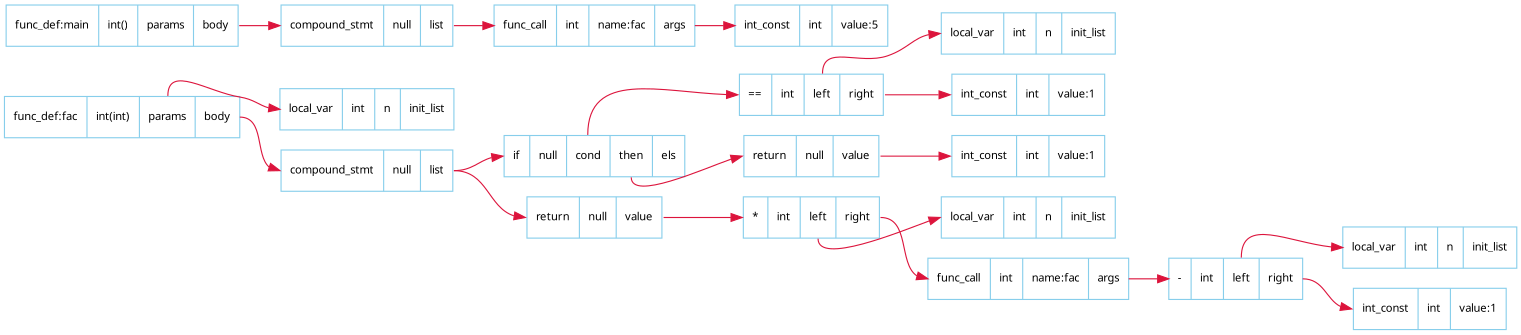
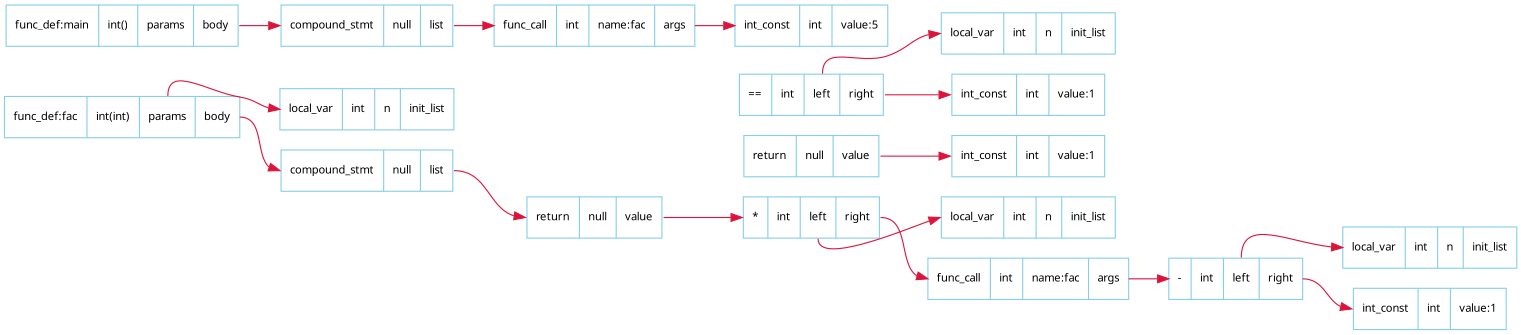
node "if": removed
